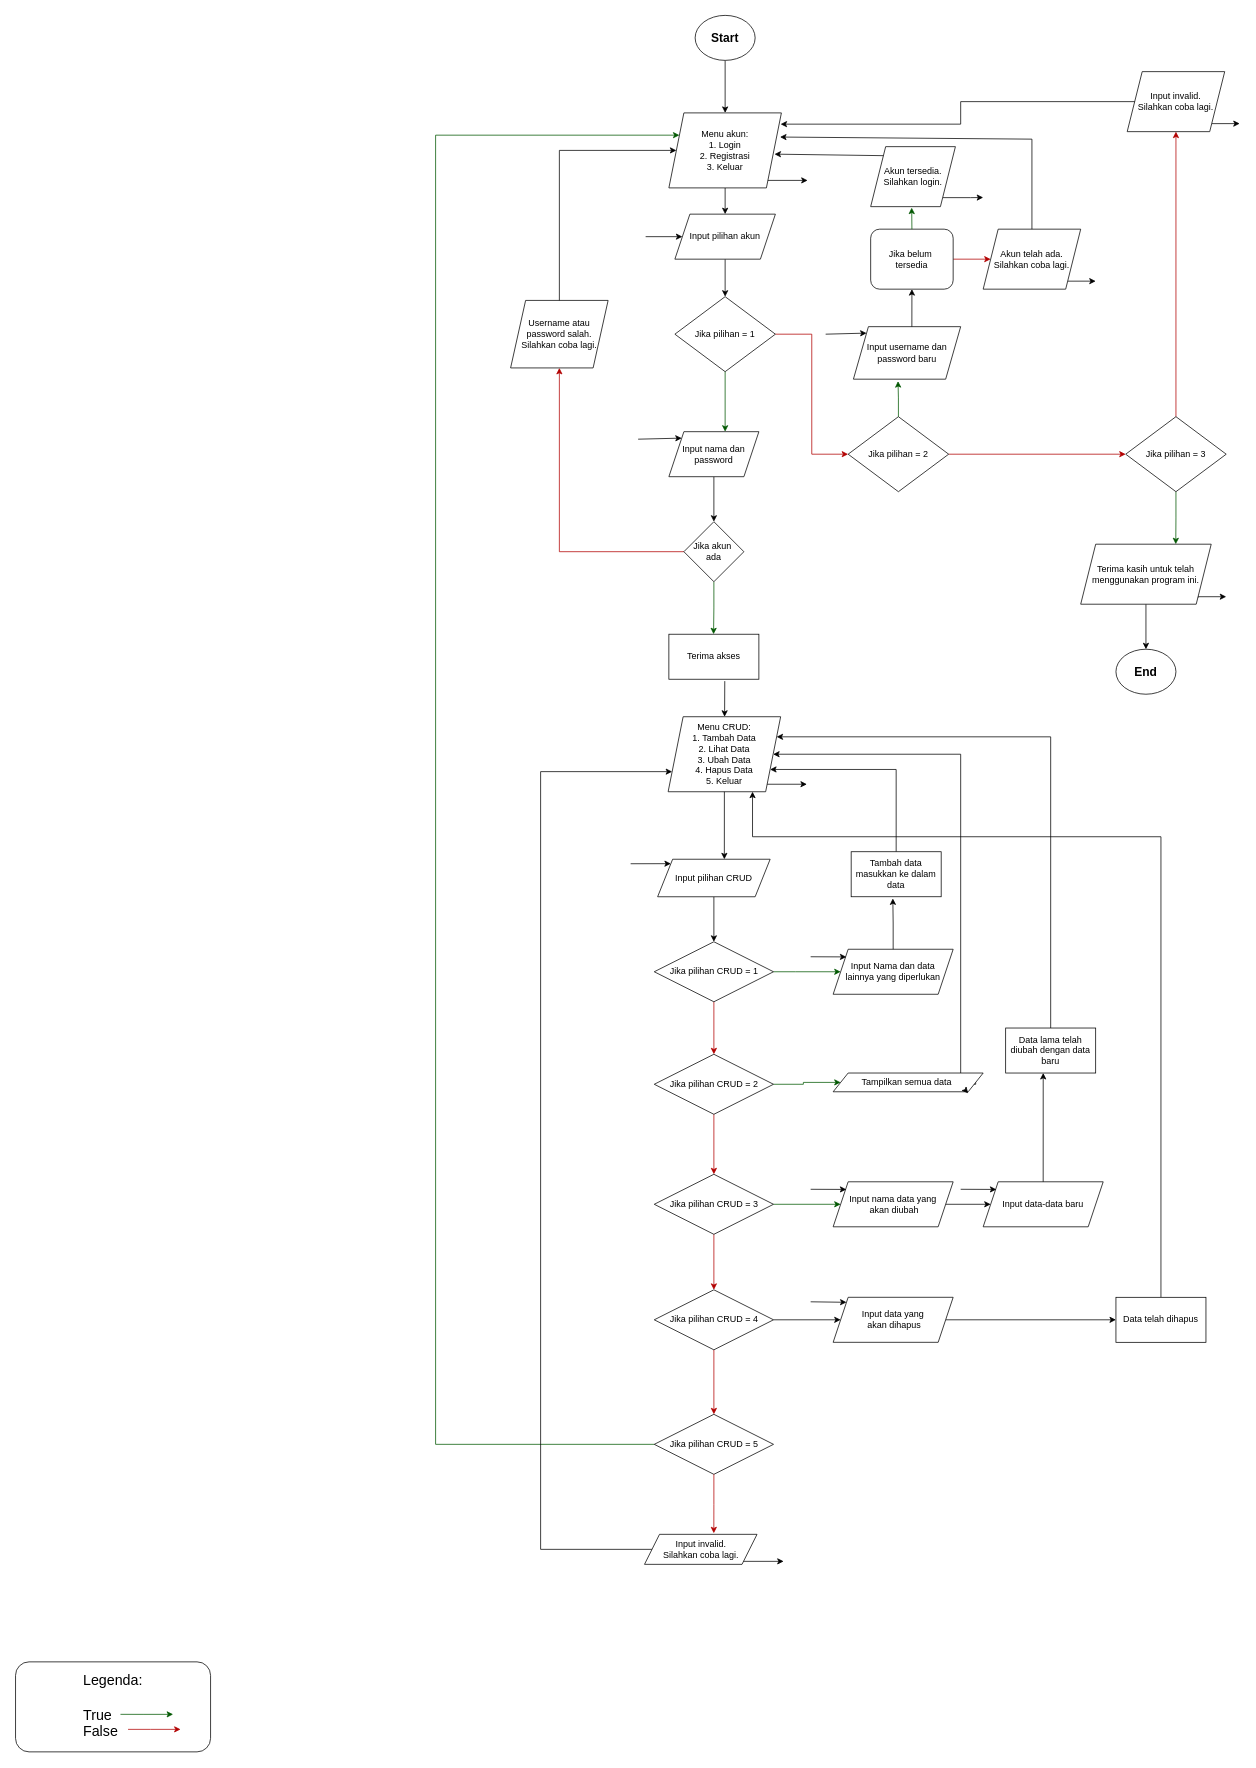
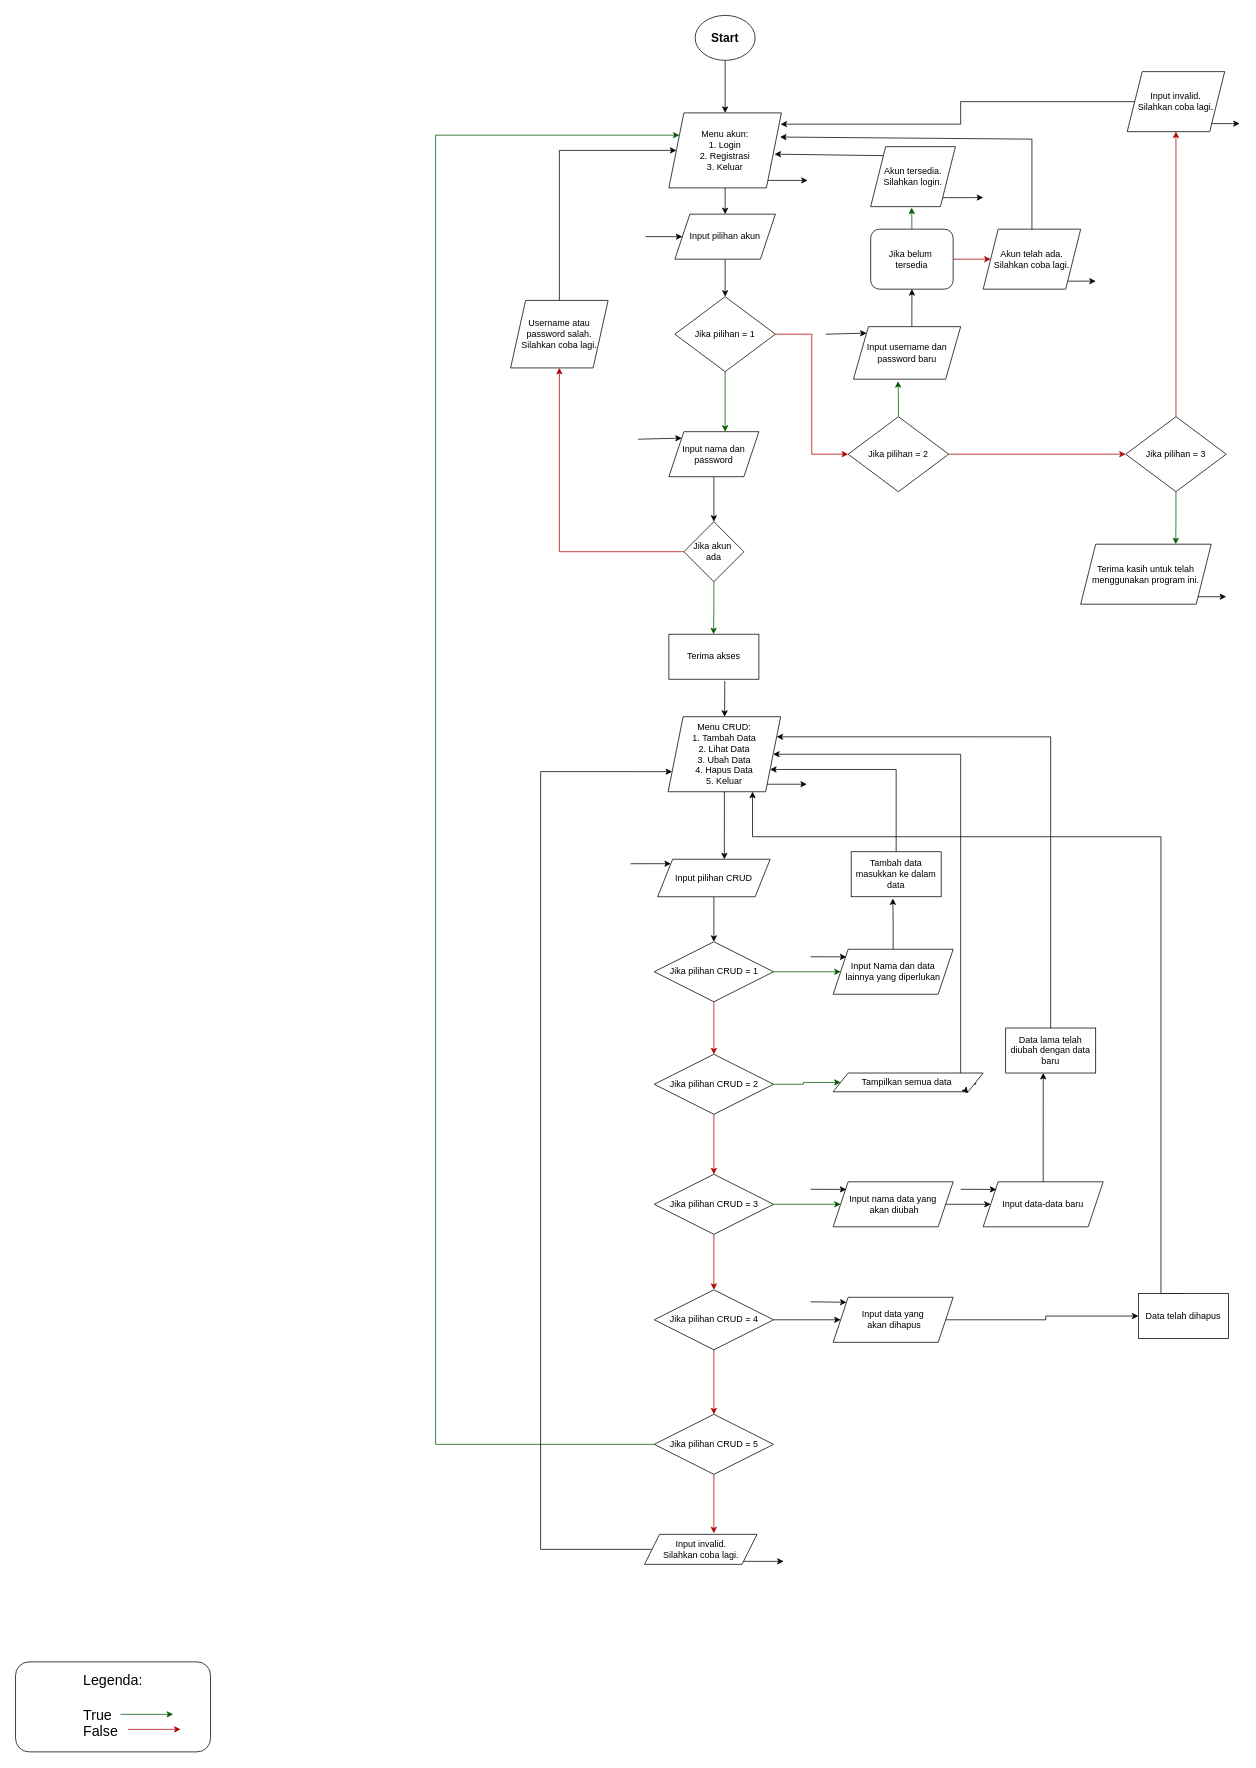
edge "Terima kasih untuk telah menggunakan program ini." -> "End": removed
node "End": removed
node "Data telah dihapus": moved (1161, 1320) -> (1183, 1316)
